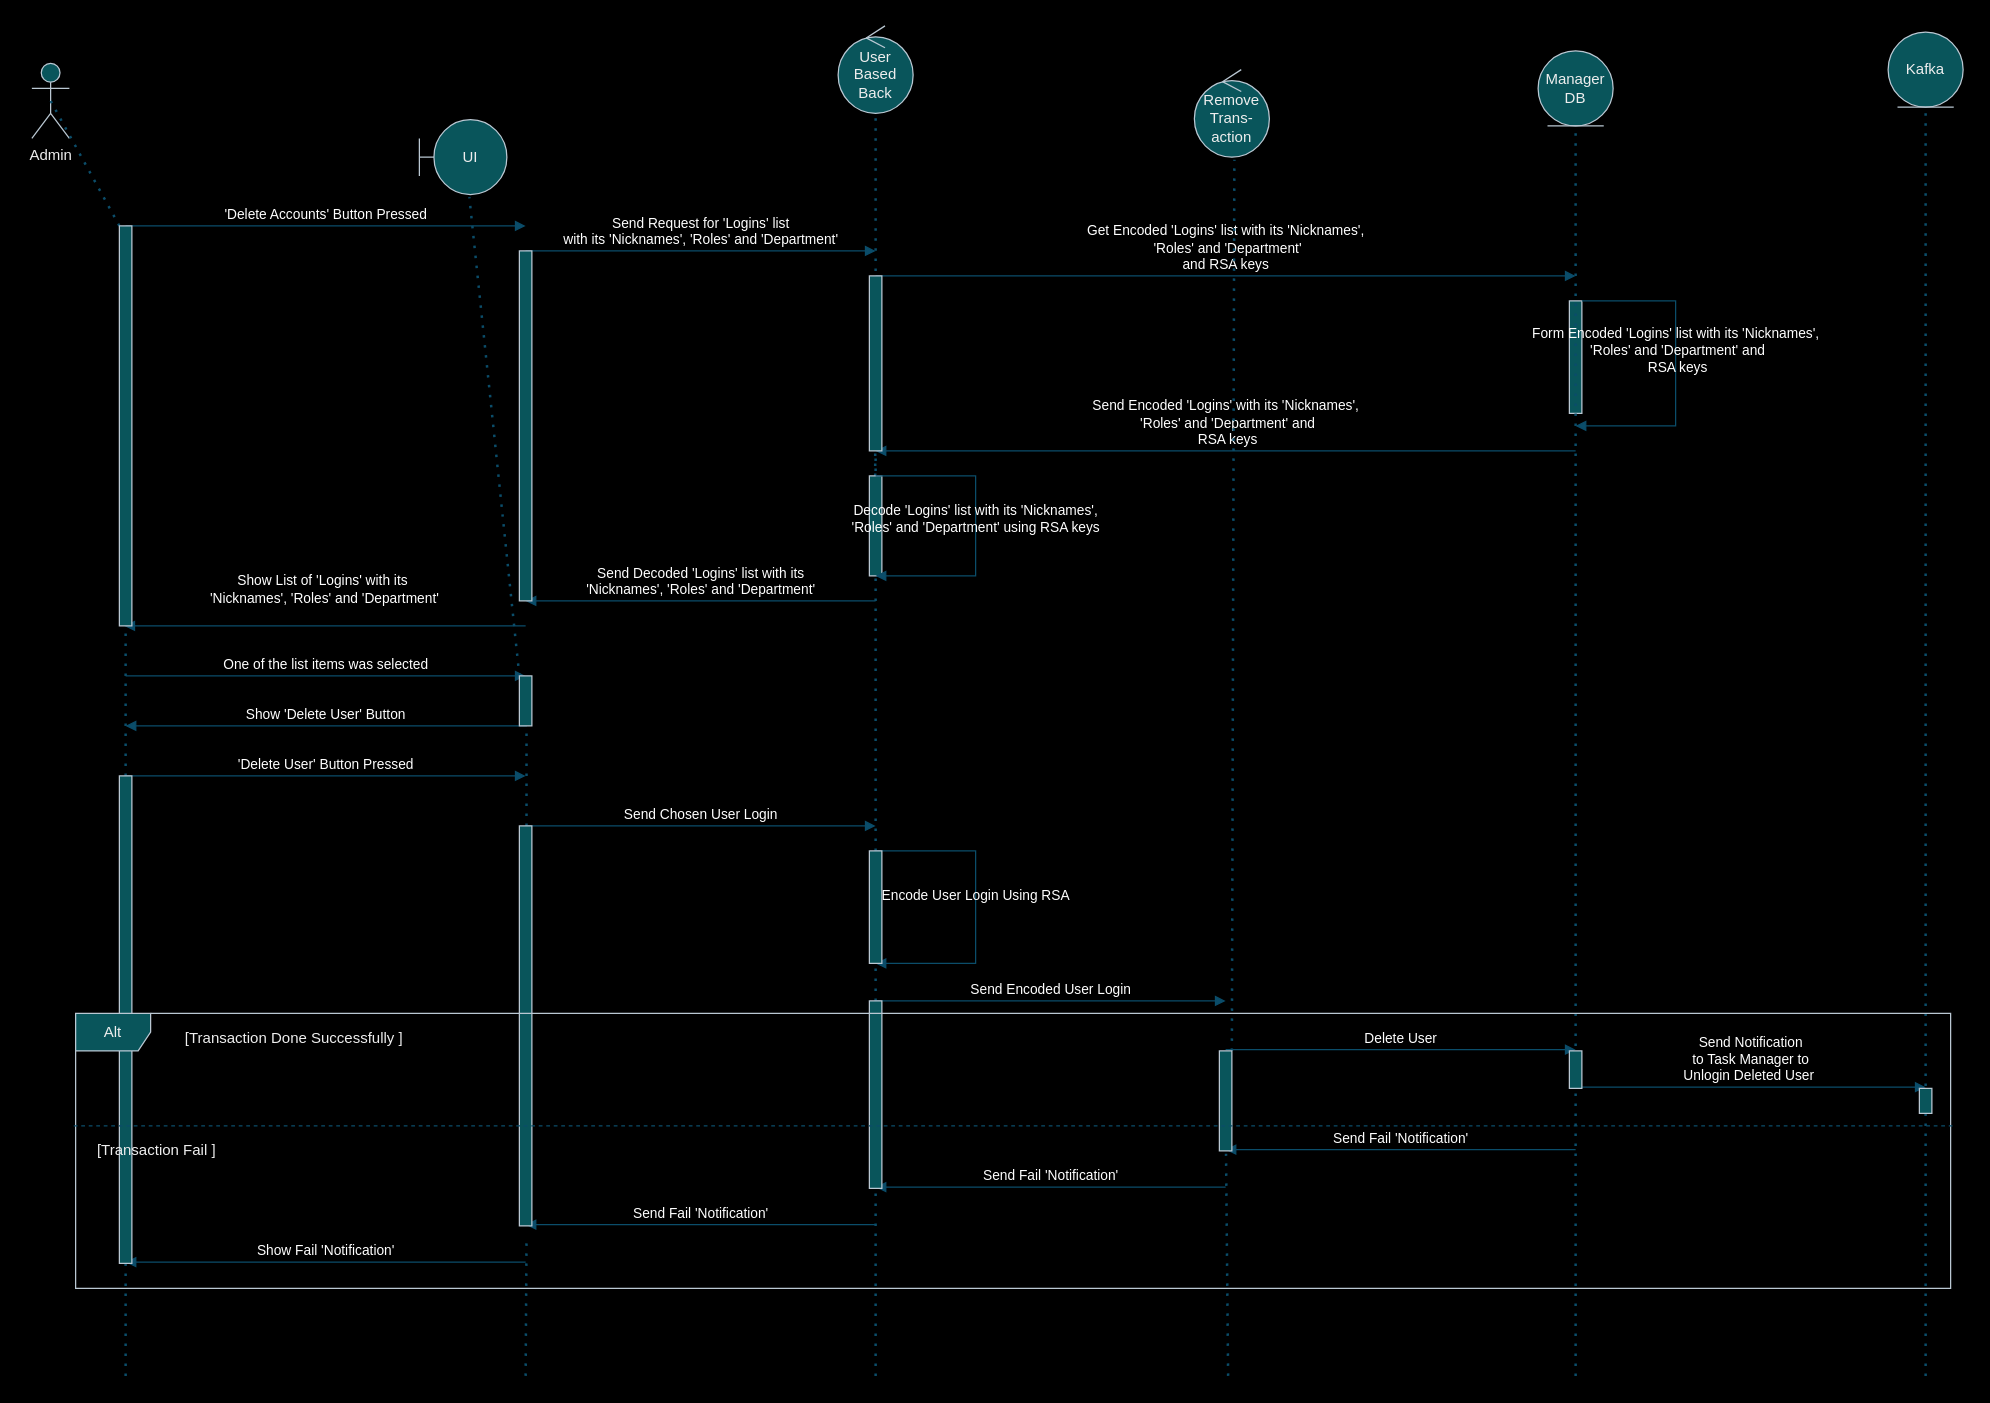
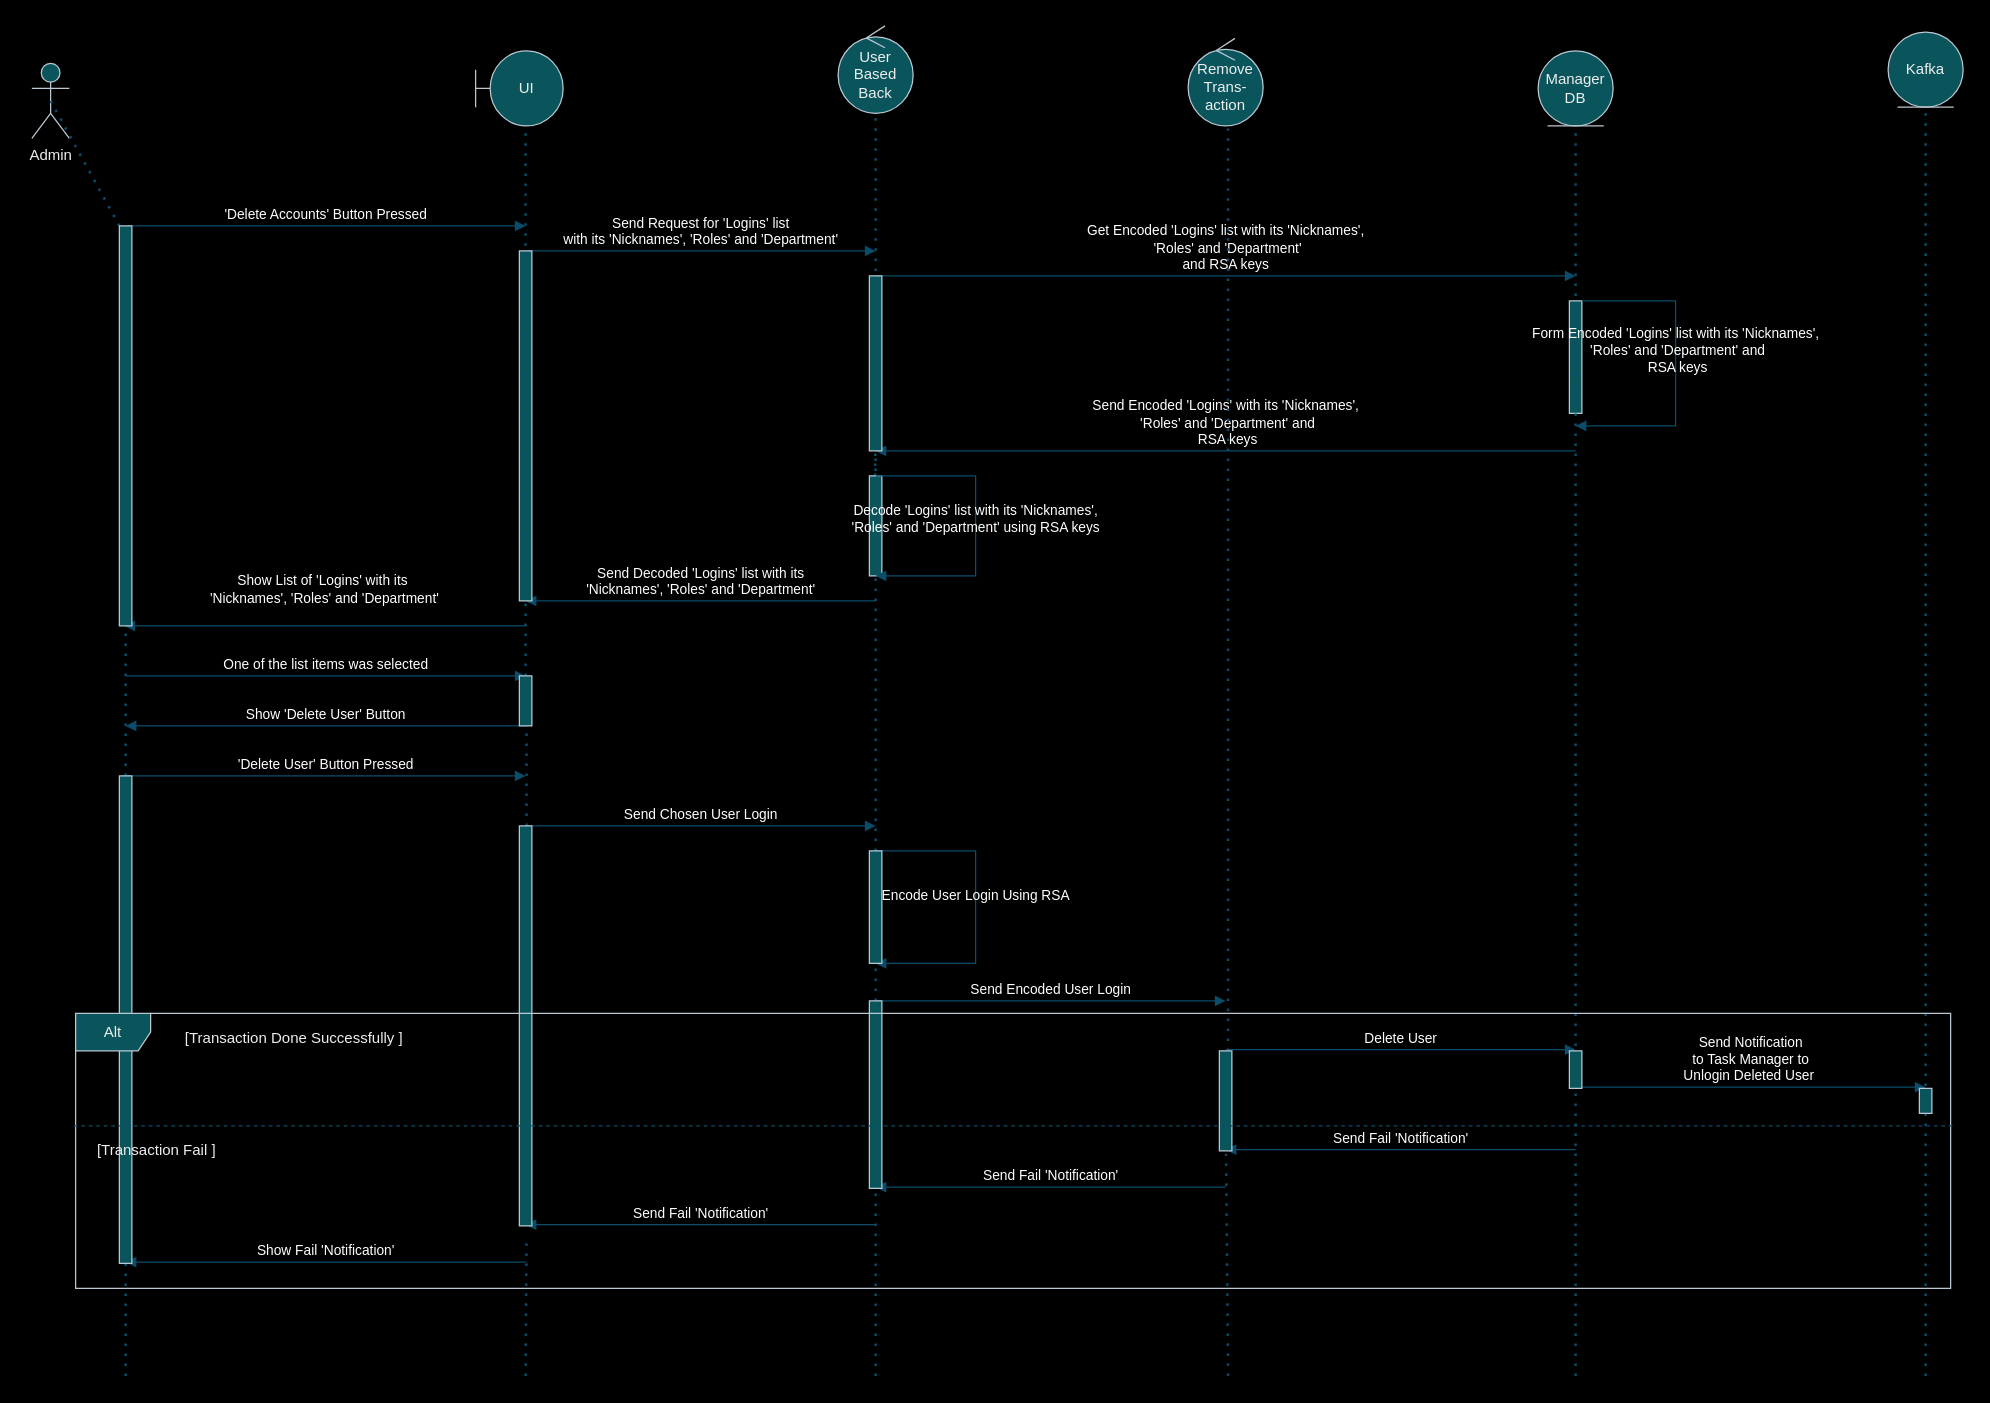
node "Remove Trans-action": moved (1232, 113) -> (1226, 82)
node "UI": moved (463, 157) -> (519, 88)
